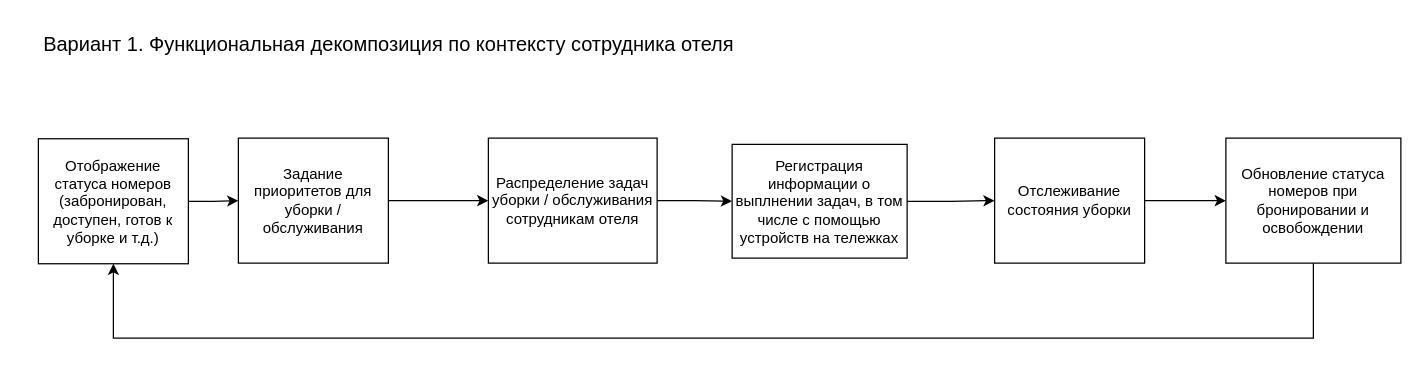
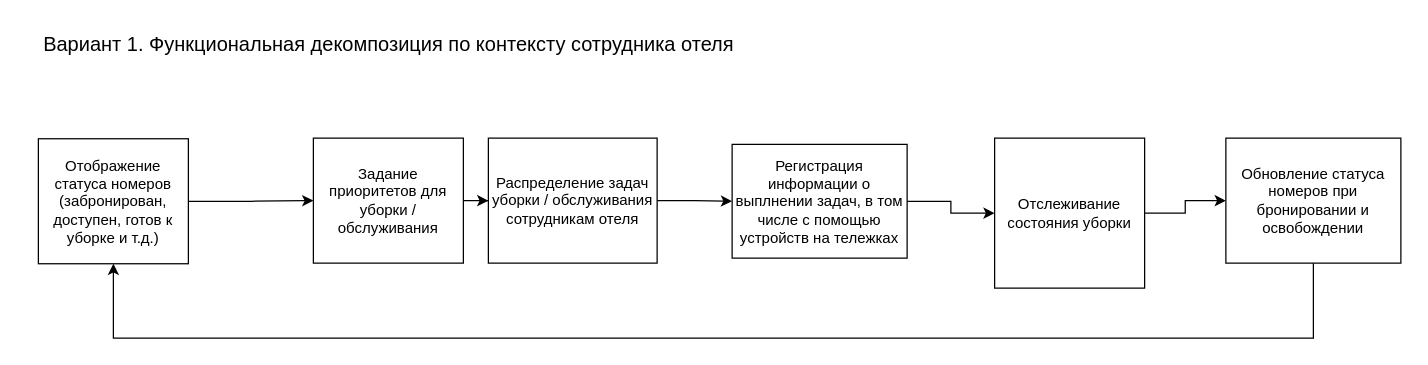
node "Задание приоритетов для уборки / обслуживания": moved (313, 201) -> (388, 201)
node "Отслеживание состояния уборки": size 150x125 -> 150x150
